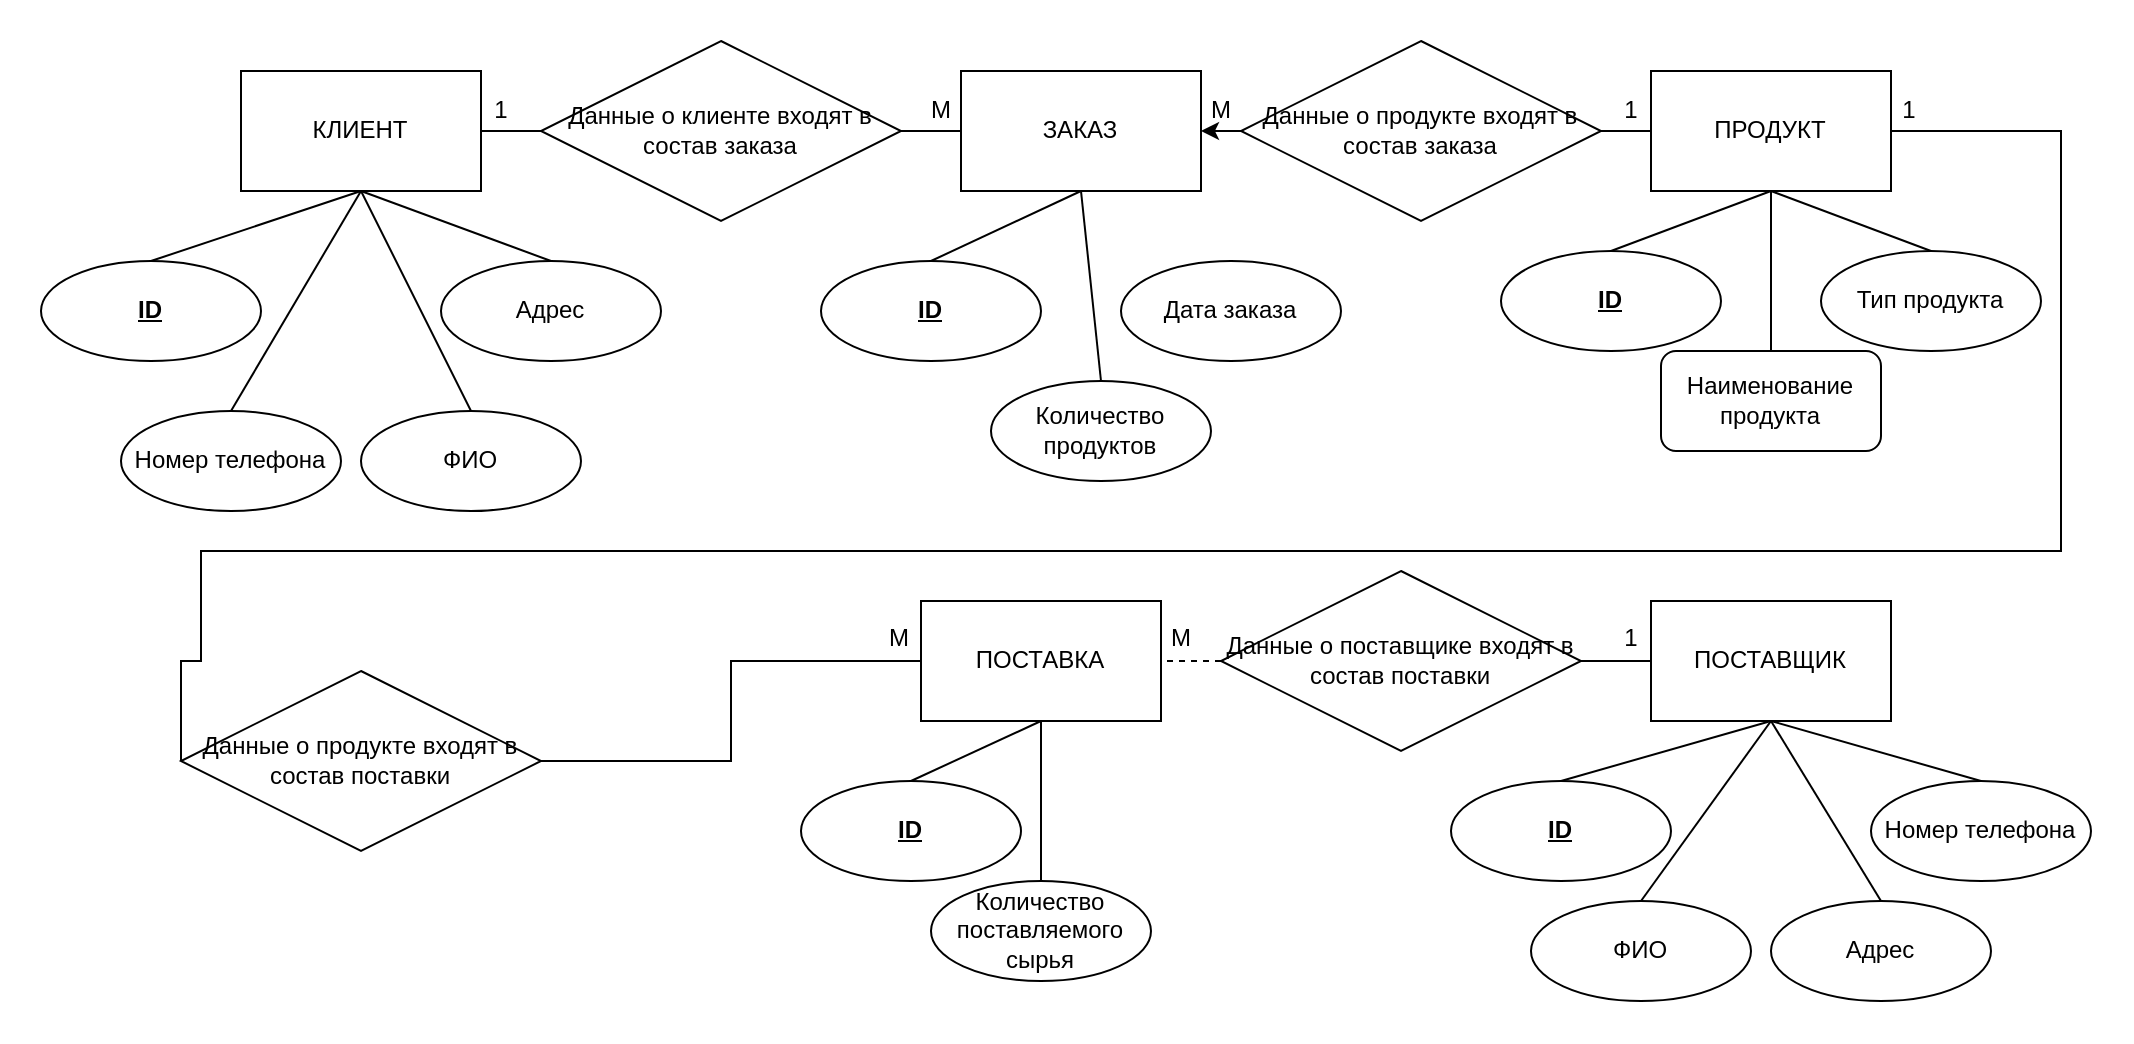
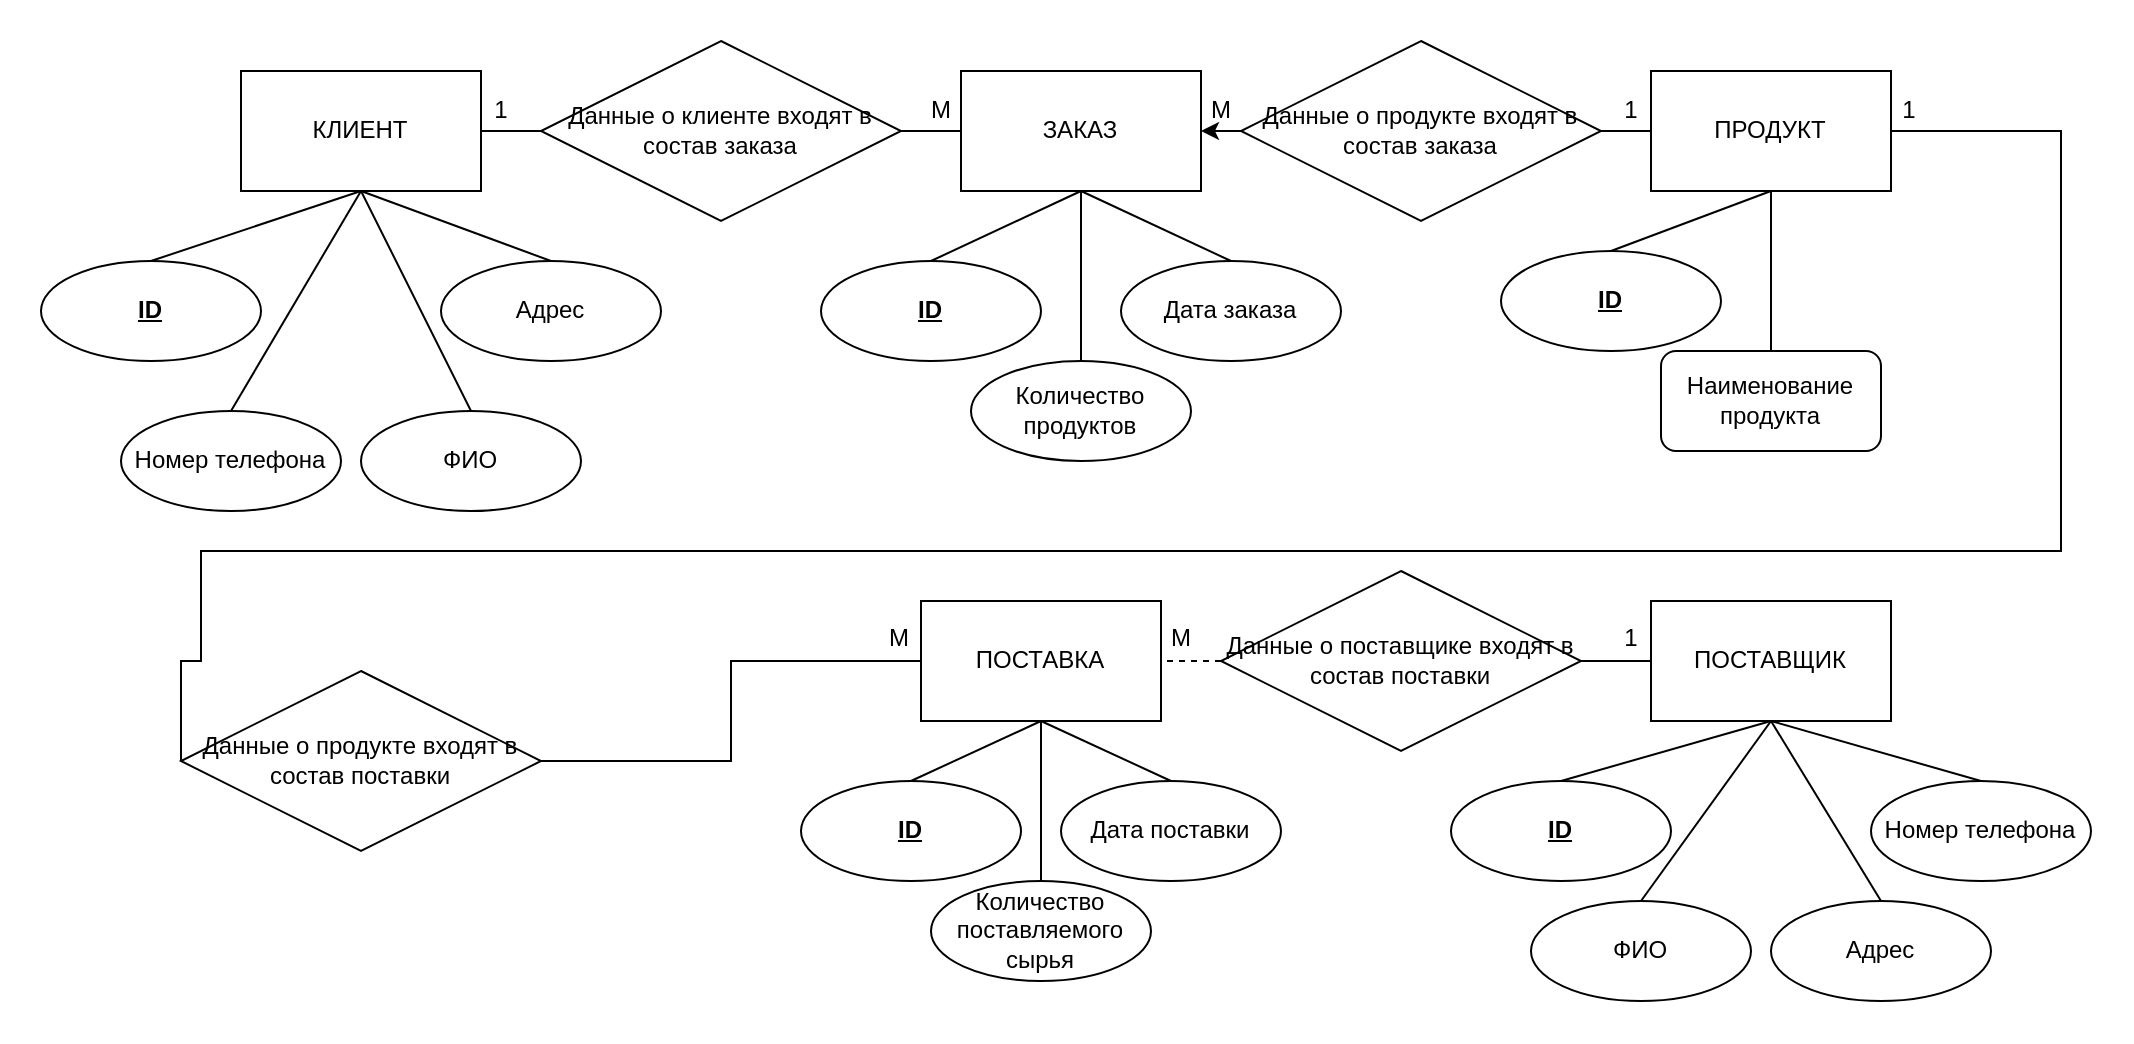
edge "ПРОДУКТ" -- "Тип продукта": removed
edge "ЗАКАЗ" -- "Дата заказа": added
node "Тип продукта": removed
node "Количество продуктов": moved (1101, 431) -> (1081, 411)
edge "ПОСТАВКА" -- "Дата поставки": added
node "Дата поставки": added
